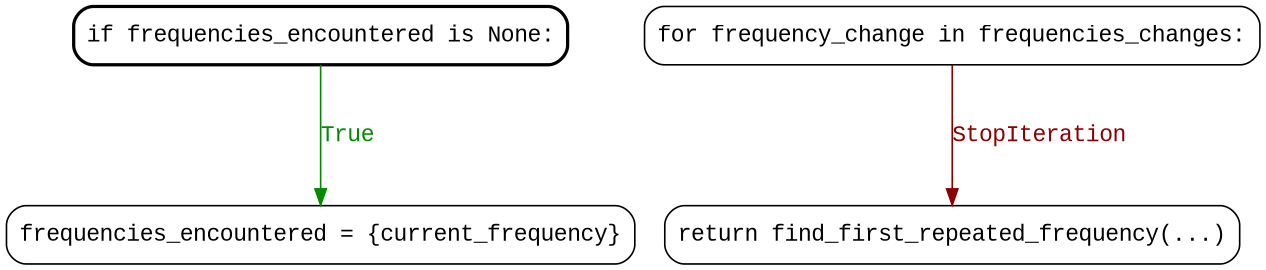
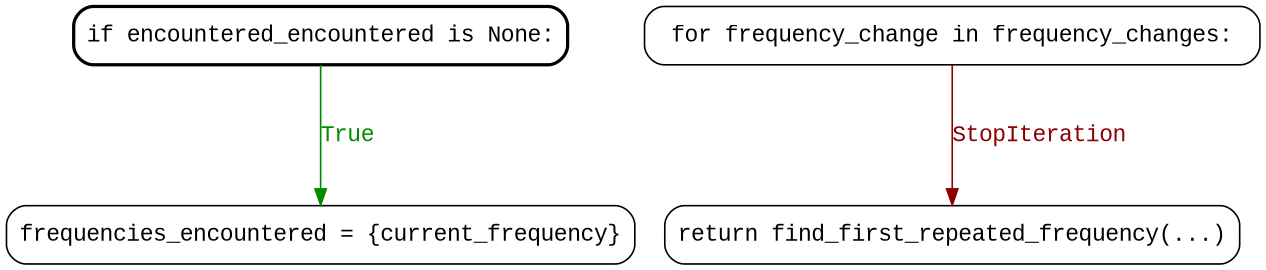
node "if frequencies_encountered is None:": label "if frequencies_encountered is None:" -> "if encountered_encountered is None:"
node "for frequency_change in frequencies_changes:": label "for frequency_change in frequencies_changes:" -> "for frequency_change in frequency_changes:"
